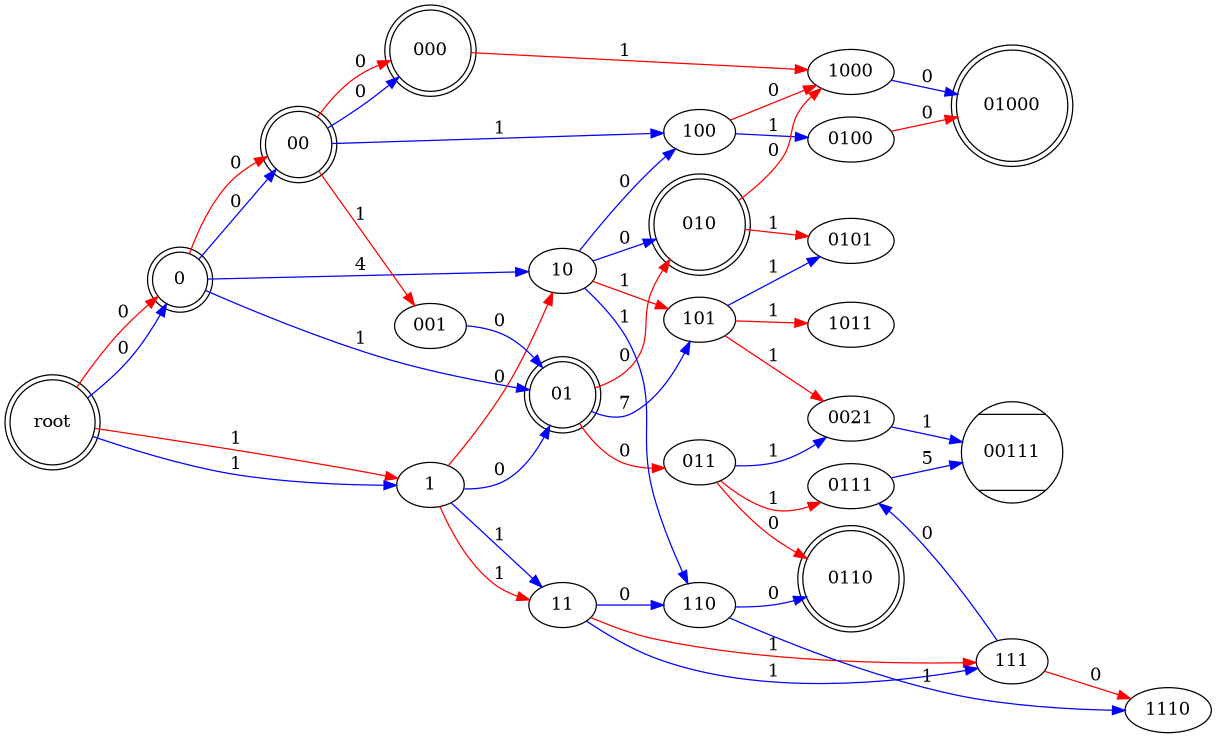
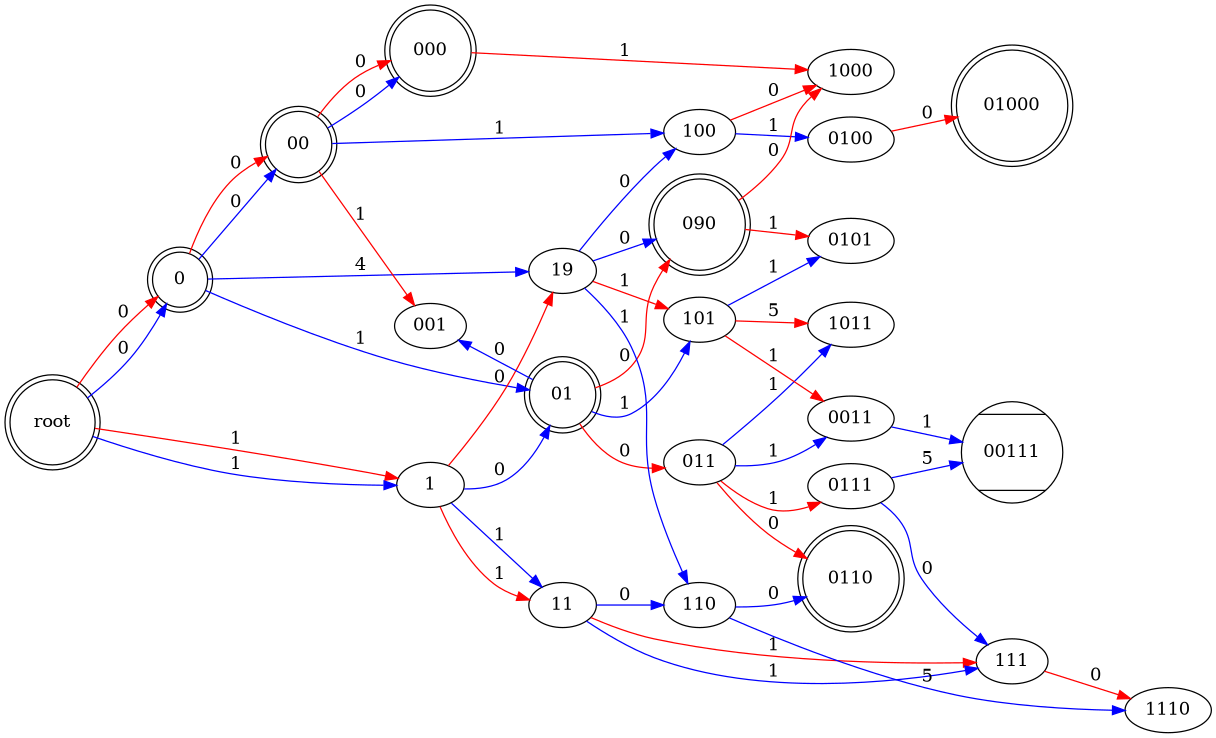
edge "1000" -> "01000": removed, label "0"
node "010": label "010" -> "090"
node "10": label "10" -> "19"
edge "101" -> "1011": label "1" -> "5"
edge "001" -> "01": reversed
edge "011" -> "1011": added, label "1"
edge "01" -> "101": label "7" -> "1"
node "0021": label "0021" -> "0011"
edge "111" -> "0111": reversed
edge "110" -> "1110": label "1" -> "5"
